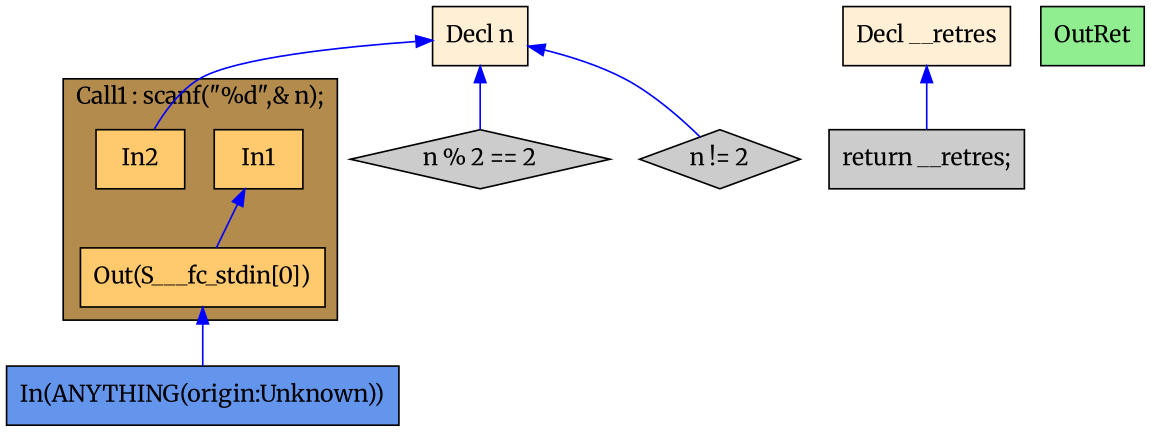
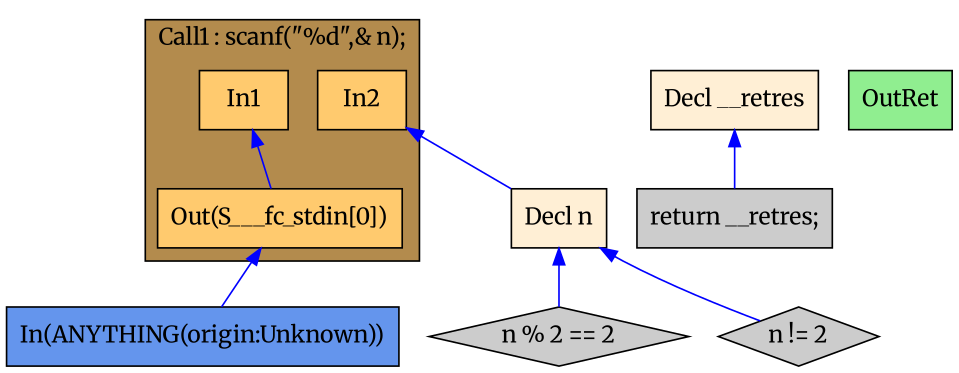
edge "In2" -> "Decl n": reversed
